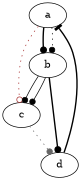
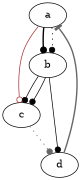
edge "a" -> "c": style dotted -> solid
edge "d" -> "a": color black -> gray40
edge "b" -> "d": style bold -> solid
